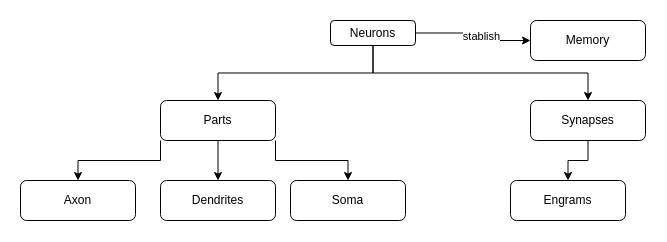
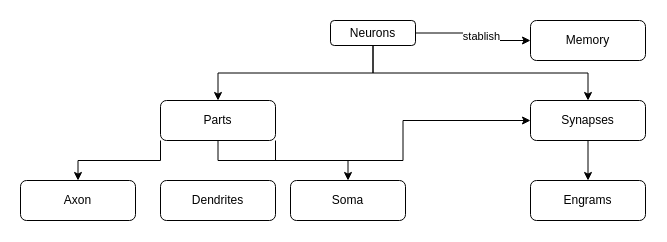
edge "Parts" -> "Dendrites": now "Parts" -> "Synapses"
node "Engrams": moved (568, 201) -> (588, 201)
